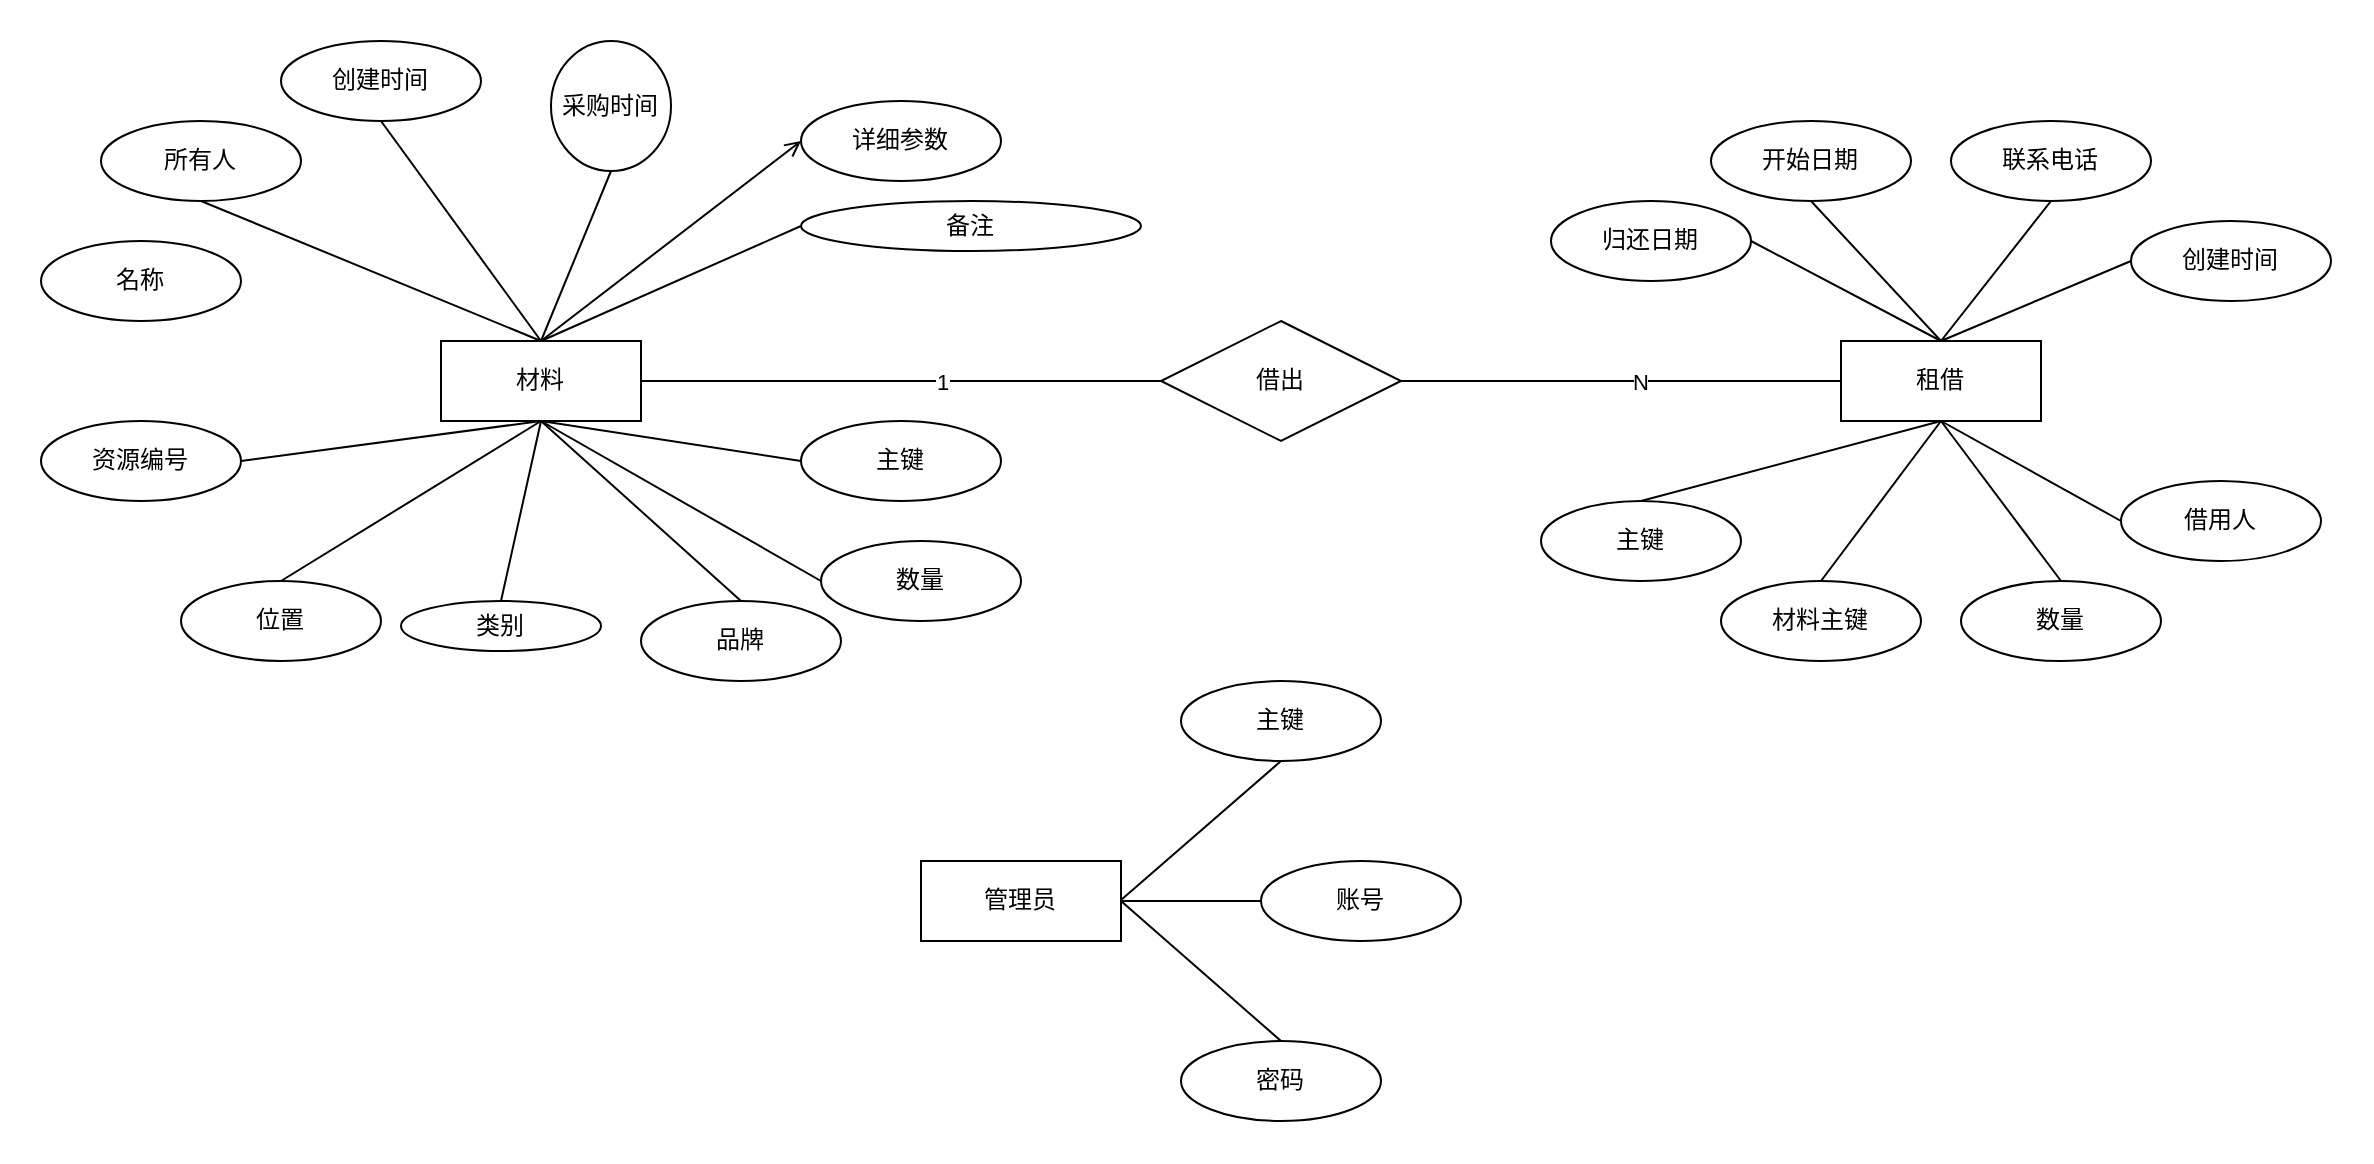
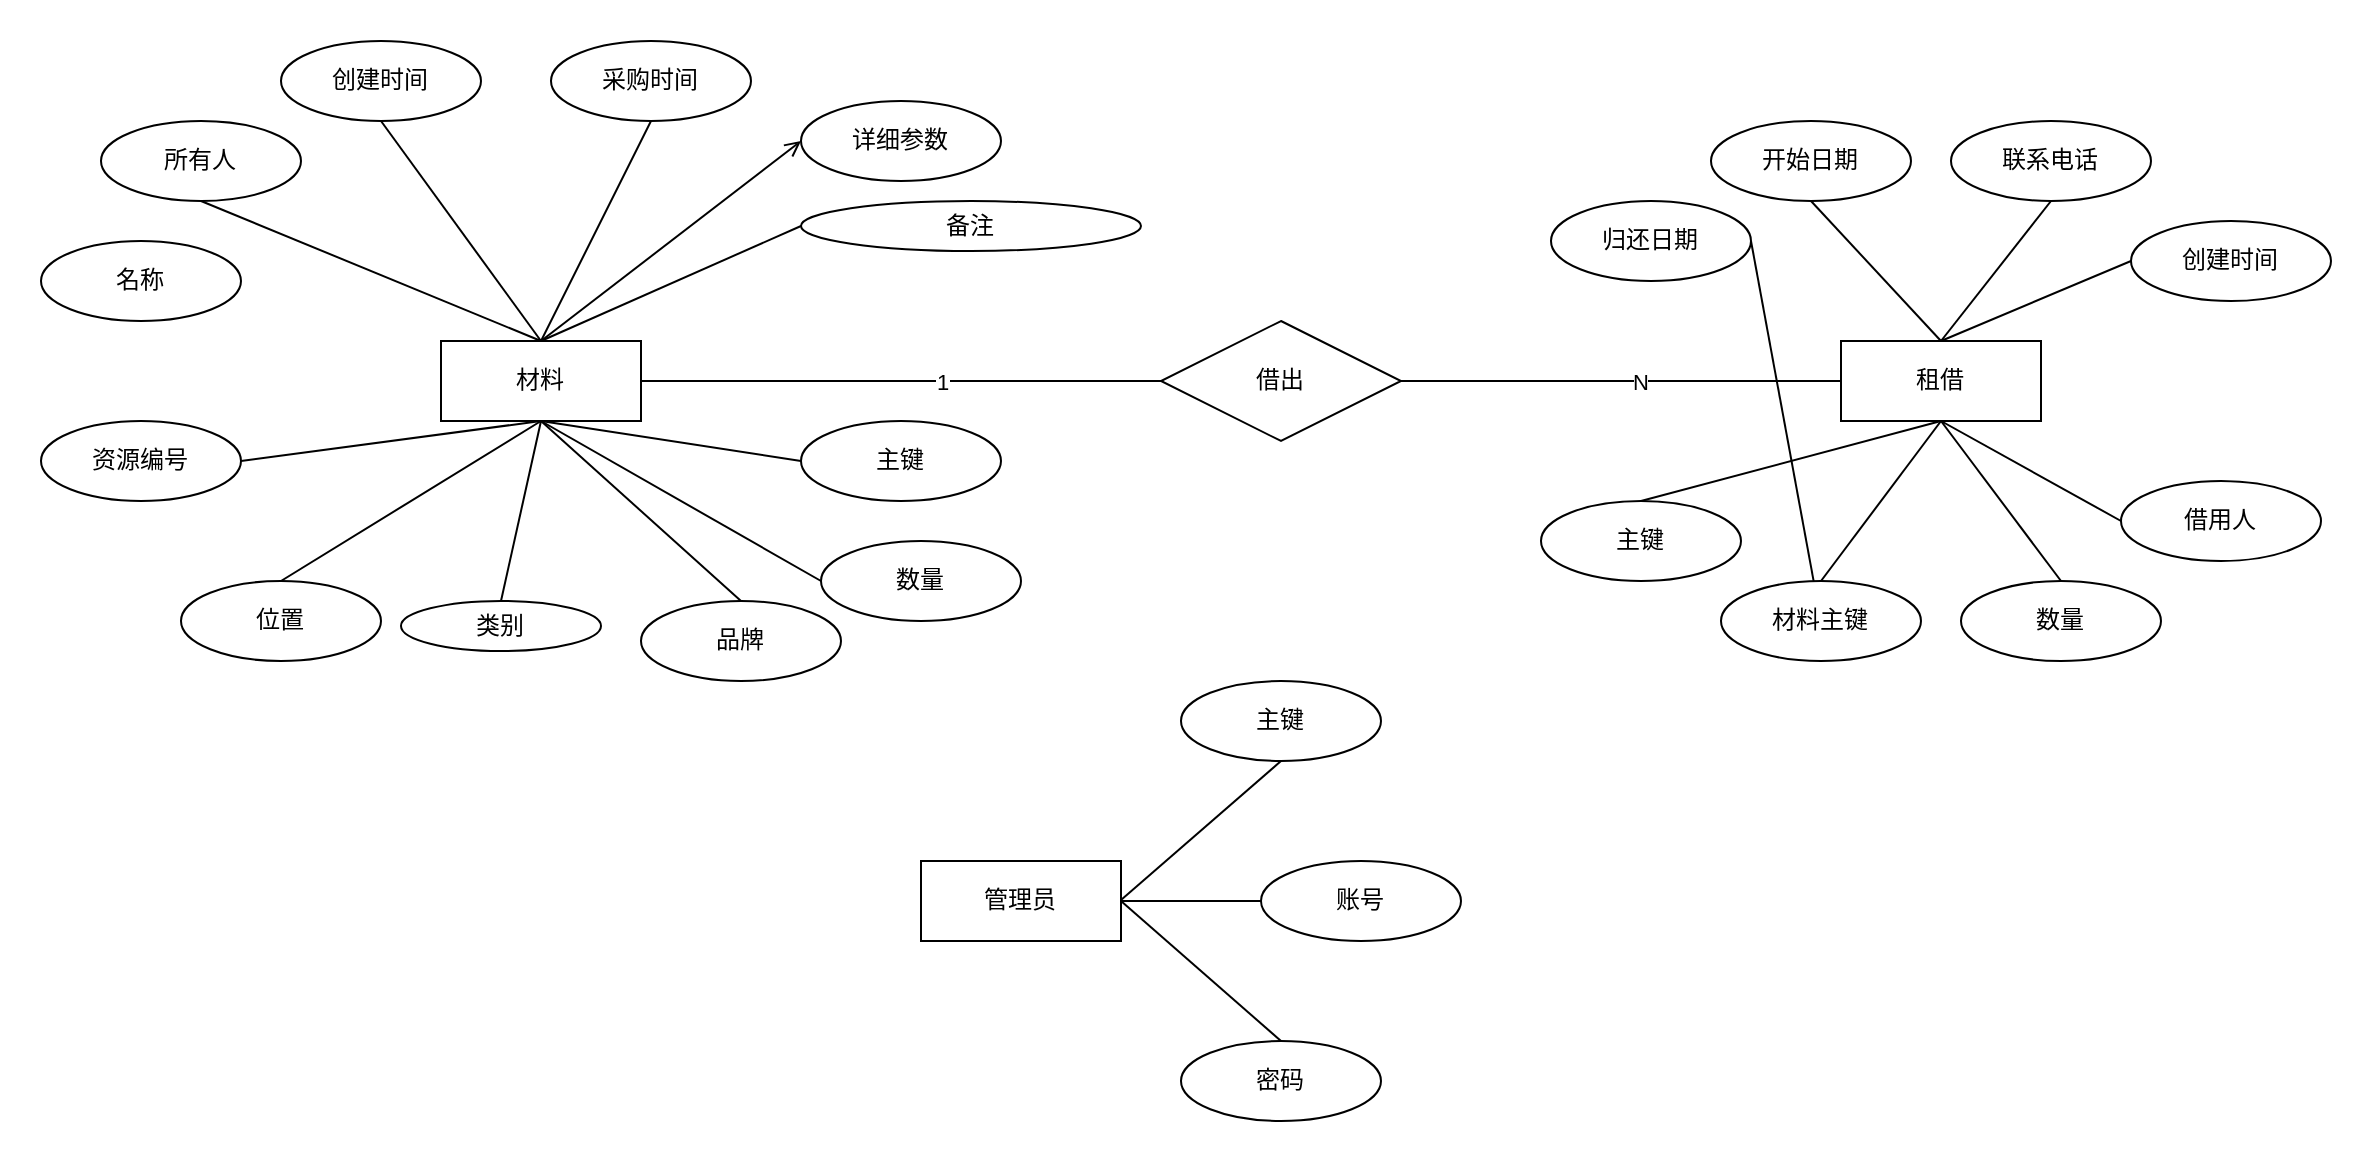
node "采购时间": size 120x130 -> 200x80
edge "归还日期" -- "租借": now "归还日期" -- "材料主键"
